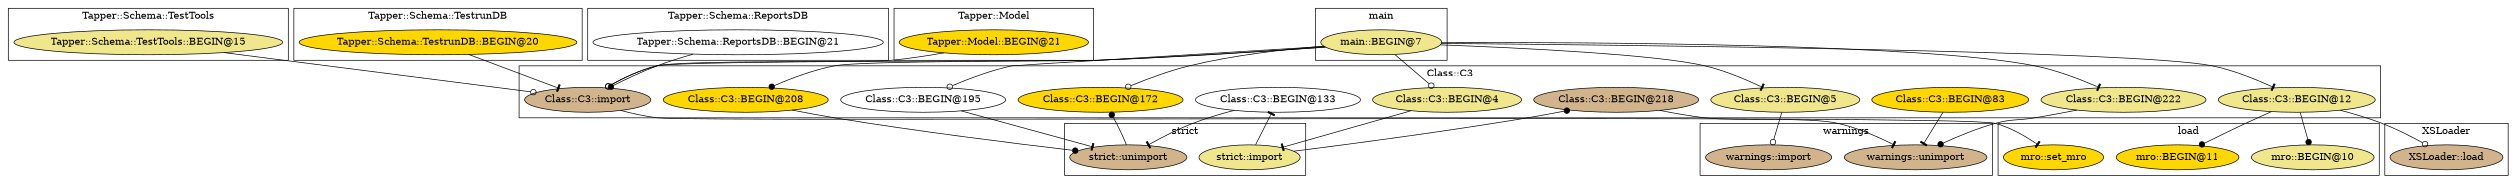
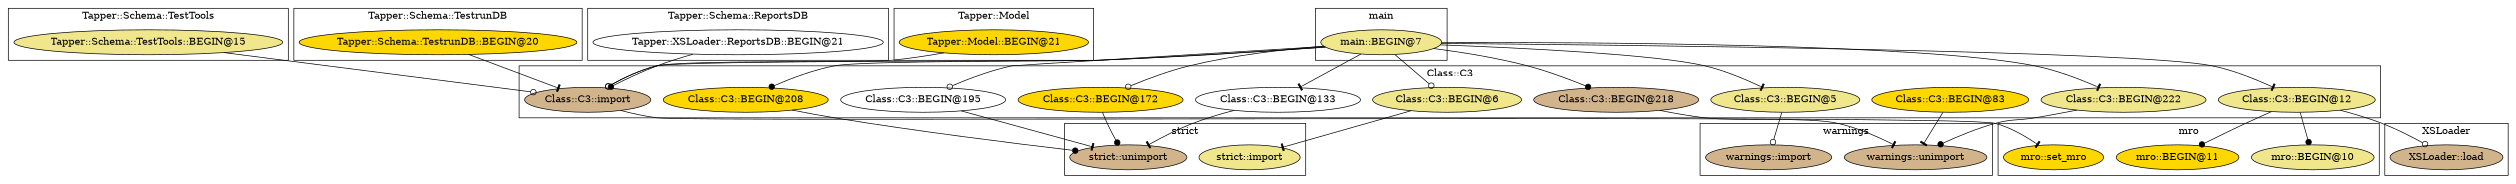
node "Tapper::Schema::ReportsDB::BEGIN@21": label "Tapper::Schema::ReportsDB::BEGIN@21" -> "Tapper::XSLoader::ReportsDB::BEGIN@21"
node "Class::C3::BEGIN@4": label "Class::C3::BEGIN@4" -> "Class::C3::BEGIN@6"
edge "strict::import" -> "Class::C3::BEGIN@133": now "main::BEGIN@7" -> "Class::C3::BEGIN@133"
edge "strict::unimport" -> "Class::C3::BEGIN@172": reversed
cluster "load": label "load" -> "mro"
edge "strict::import" -> "Class::C3::BEGIN@218": now "main::BEGIN@7" -> "Class::C3::BEGIN@218"
